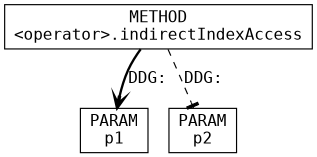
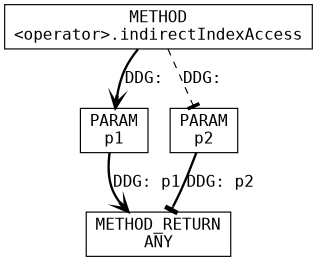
node "METHOD_RETURN": added
